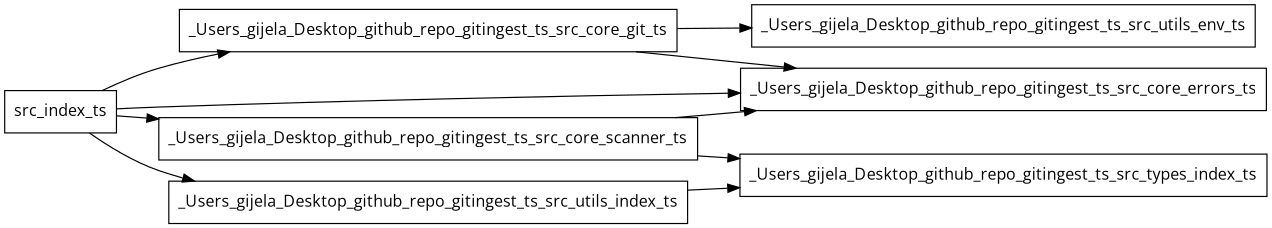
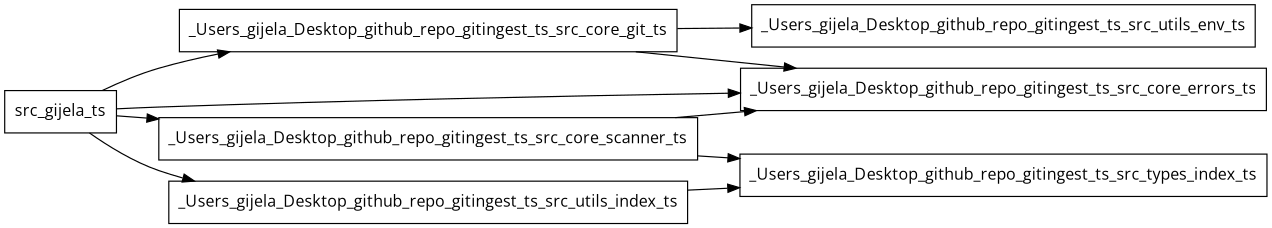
node "src_index_ts": label "src_index_ts" -> "src_gijela_ts"
